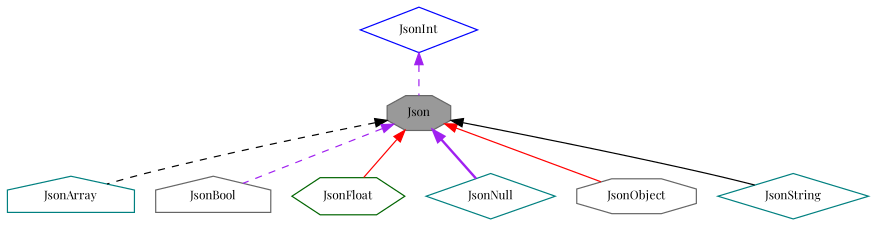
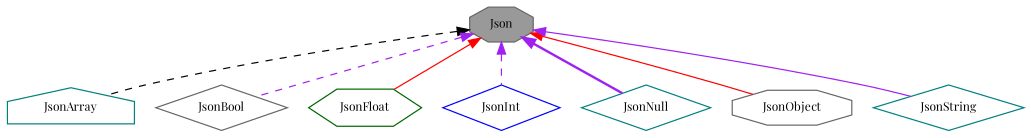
edge "Json" -> "JsonInt": reversed
edge "JsonString" -> "Json": color black -> purple
node "JsonBool": shape house -> diamond
